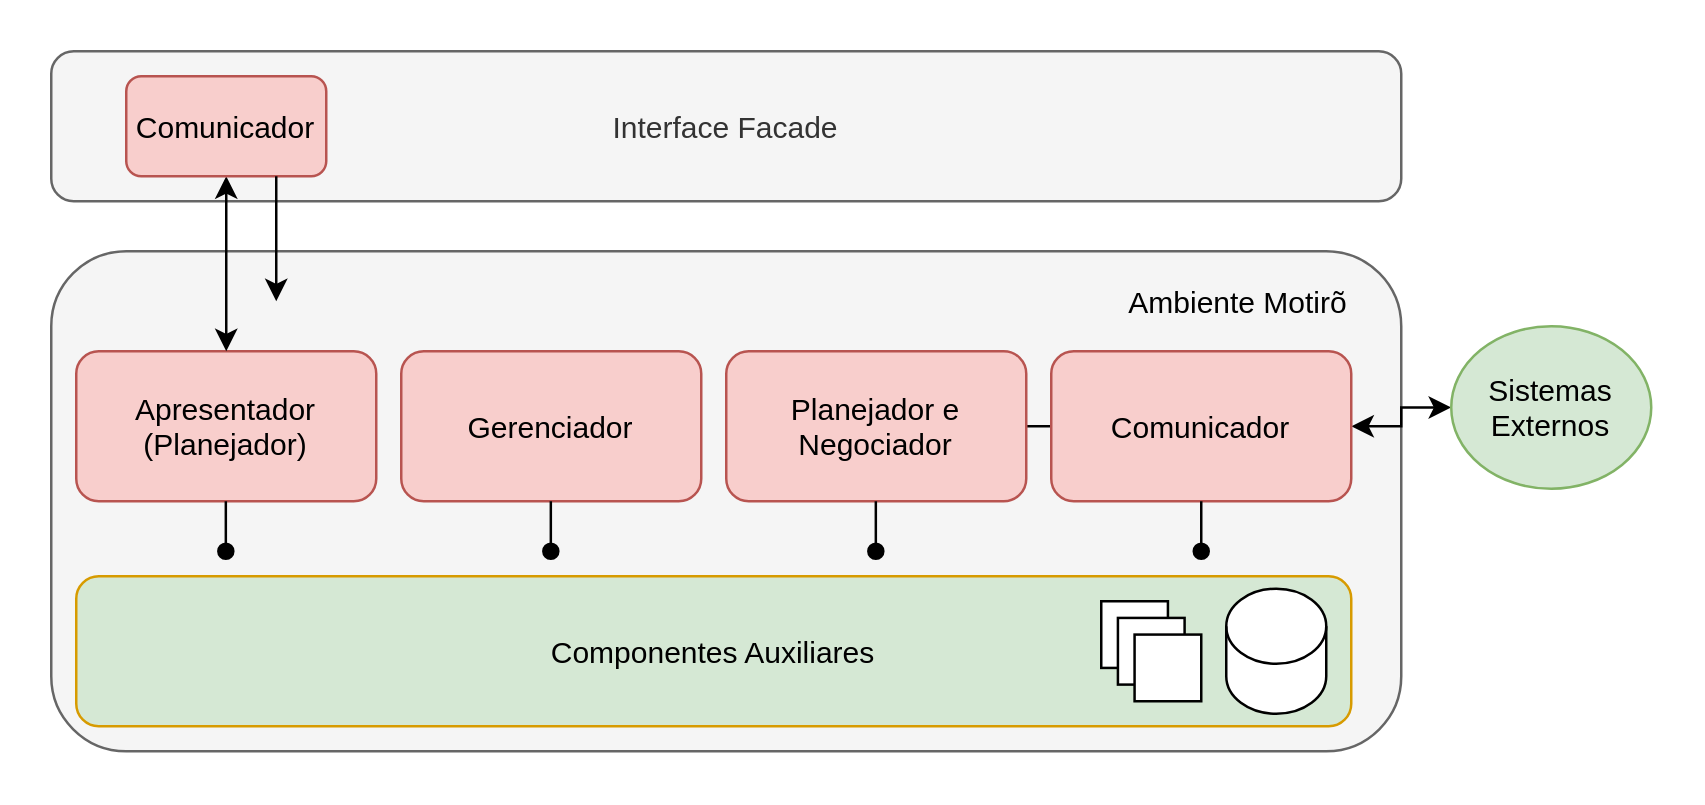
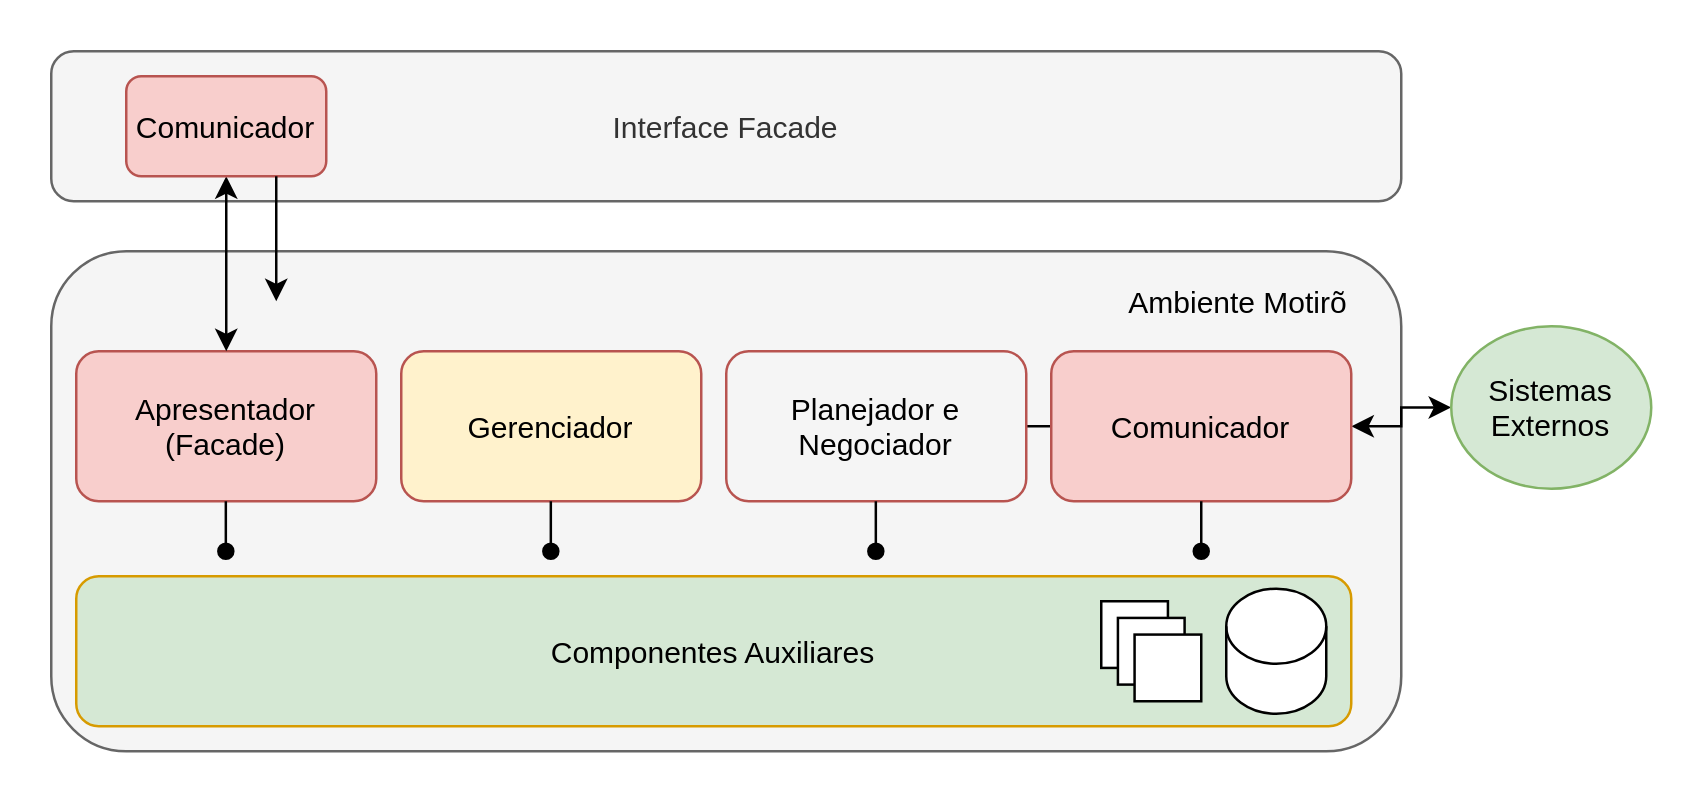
node "Apresentador (Planejador)": label "Apresentador (Planejador)" -> "Apresentador (Facade)"
node "Gerenciador": fillcolor #f8cecc -> #fff2cc
node "Planejador e Negociador": fillcolor #f8cecc -> #f5f5f5
